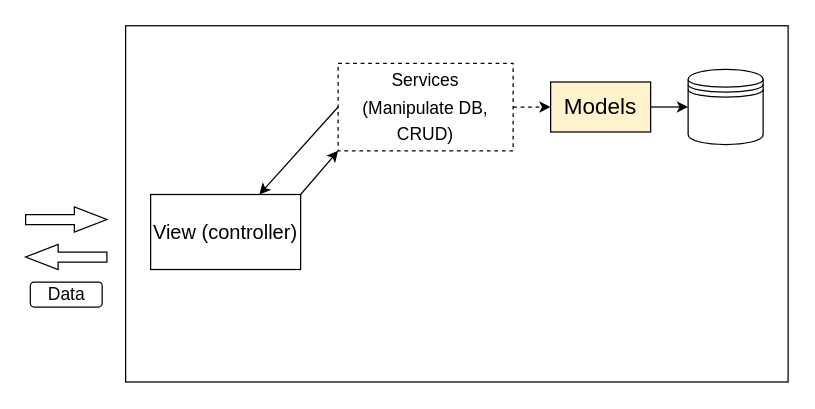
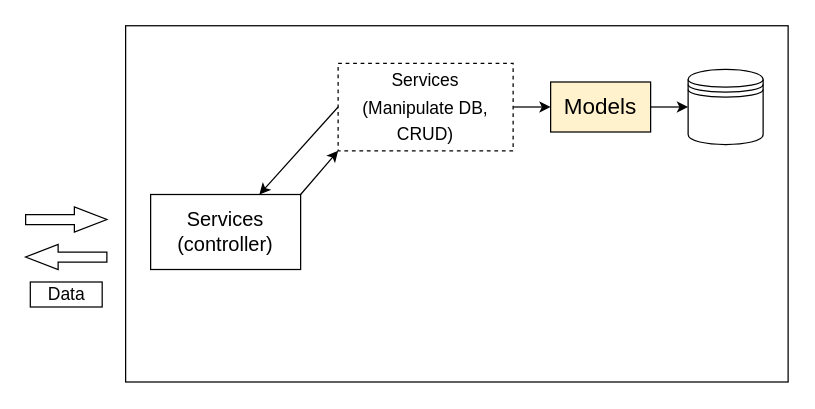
edge "Services (Manipulate DB, CRUD)" -> "Models": style dashed -> solid
node "View (controller)": label "View (controller)" -> "Services (controller)"
node "Data": shape rounded rectangle -> rectangle
